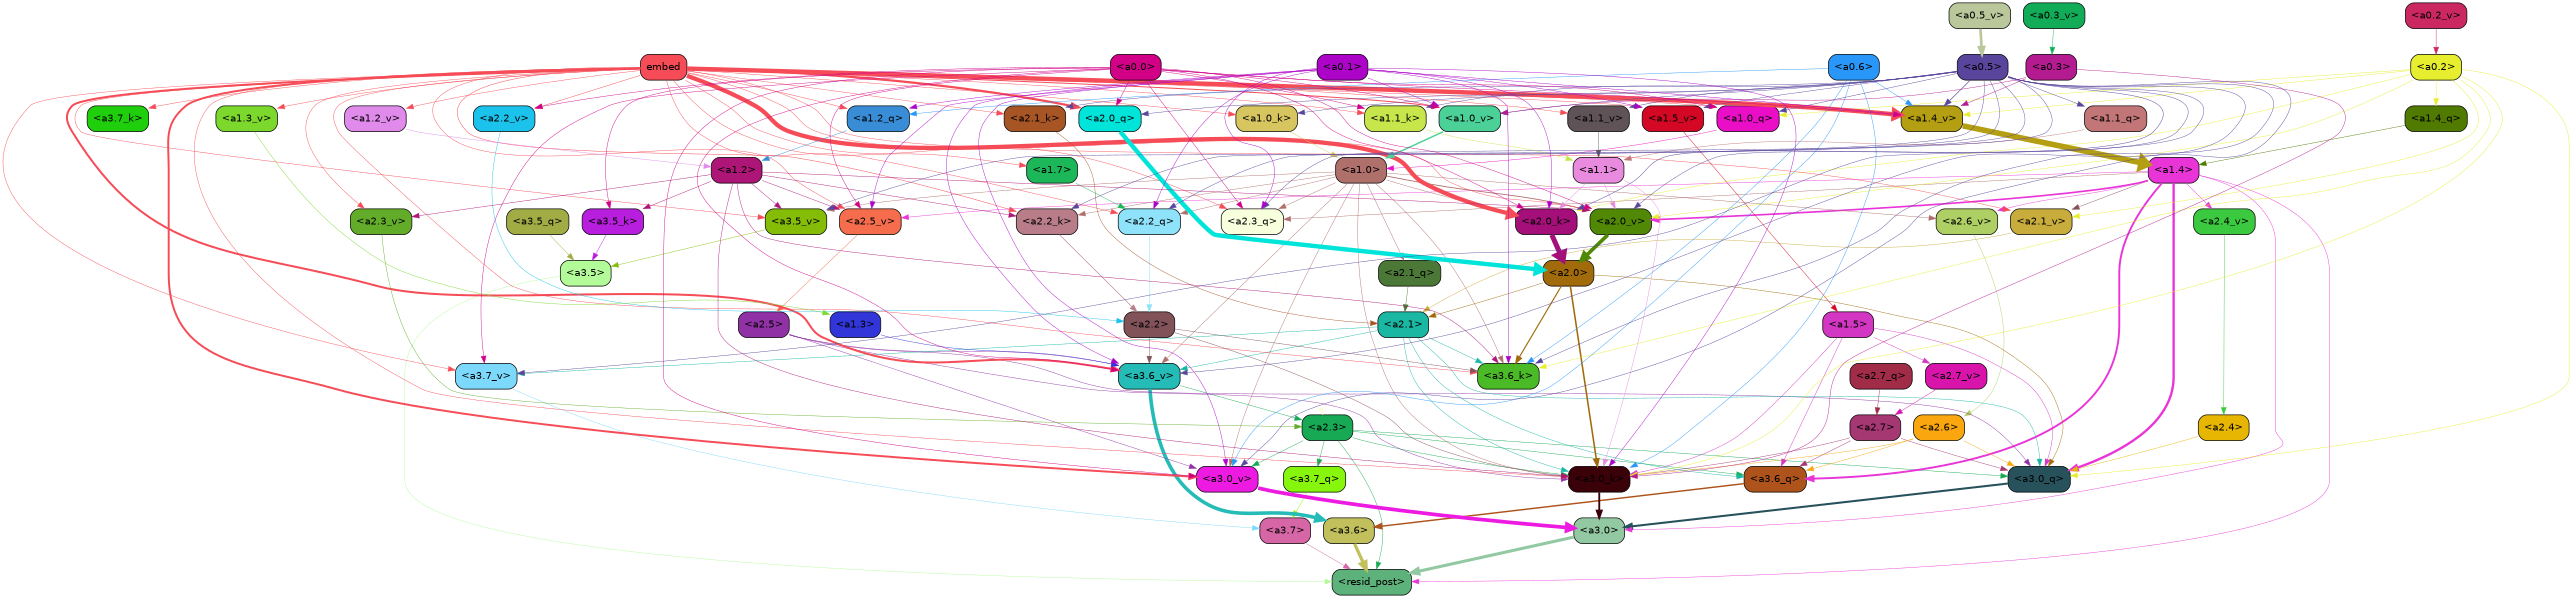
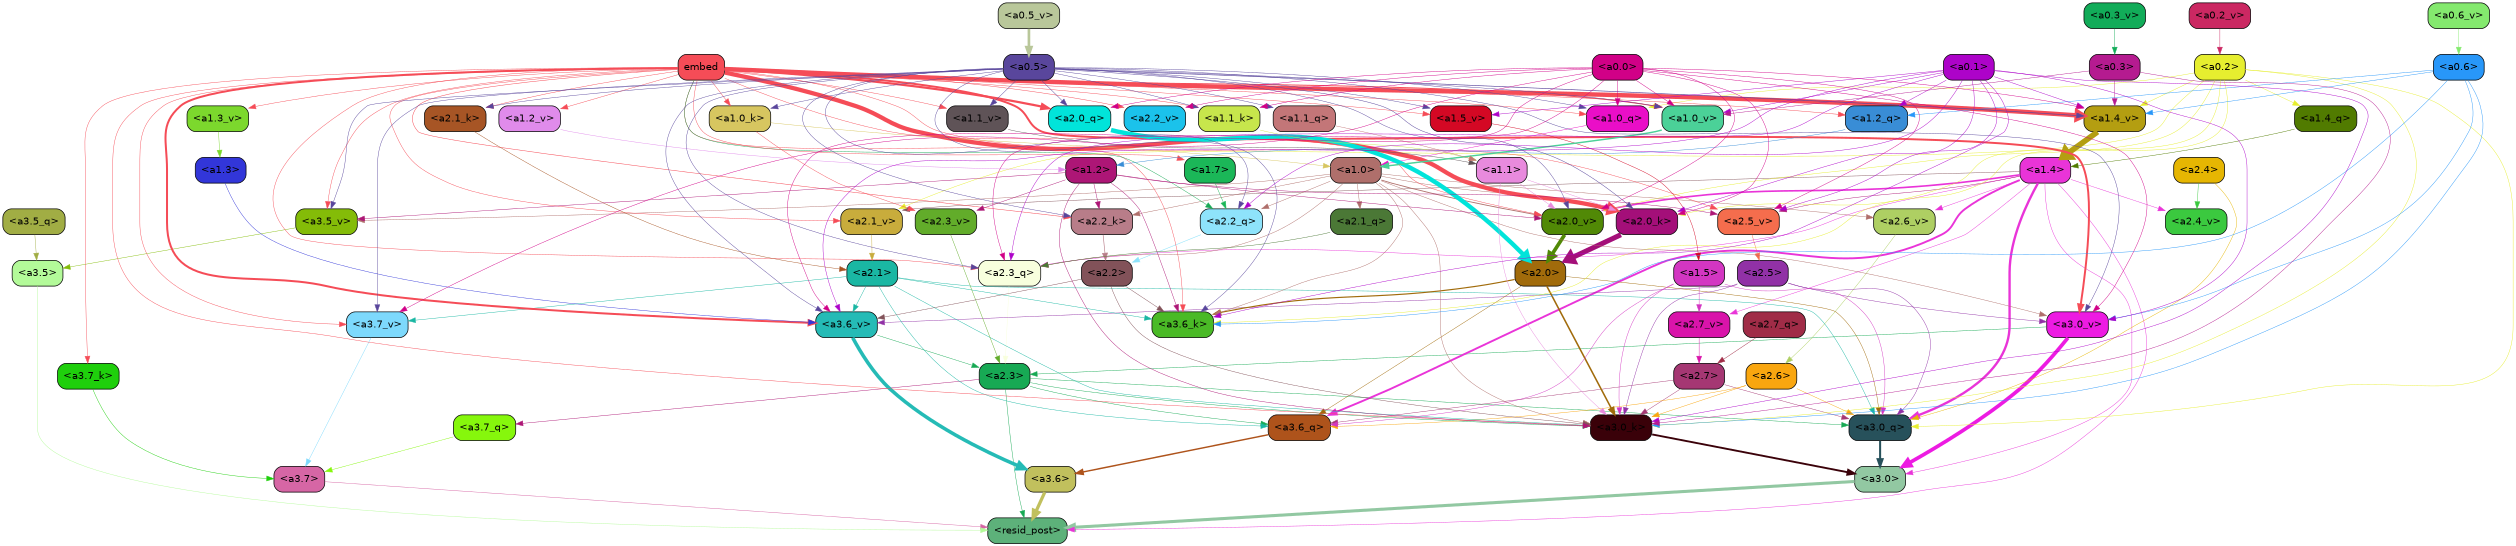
node "<a0.6_v>": added
edge "embed" -> "<a2.3_v>": now "<a1.0_k>" -> "<a2.3_v>"
edge "embed" -> "<a2.2_q>": color #f54c57 -> #17a954
edge "<a1.4>" -> "<a2.5_v>": color #e934d8 -> #ad1676
edge "<a1.4>" -> "<a2.3_q>": color #af6f6b -> #e934d8
node "<a3.5_k>": removed
edge "<a1.4>" -> "<a2.7_v>": added
edge "<a1.0>" -> "<a3.6_v>": removed
edge "<a2.2_v>" -> "<a2.2>": removed
edge "<a2.1_q>" -> "<a2.1>": now "<a2.1_q>" -> "<a2.3_q>"
edge "<a2.0>" -> "<a2.1>": now "<a2.0>" -> "<a3.6_q>"
edge "<a2.4_v>" -> "<a2.4>": reversed
edge "<a2.3>" -> "<a3.0_v>": reversed
edge "<a2.3>" -> "<a3.7_q>": color #17a954 -> #ad1676
edge "<a3.7_k>" -> "<a3.7>": added
